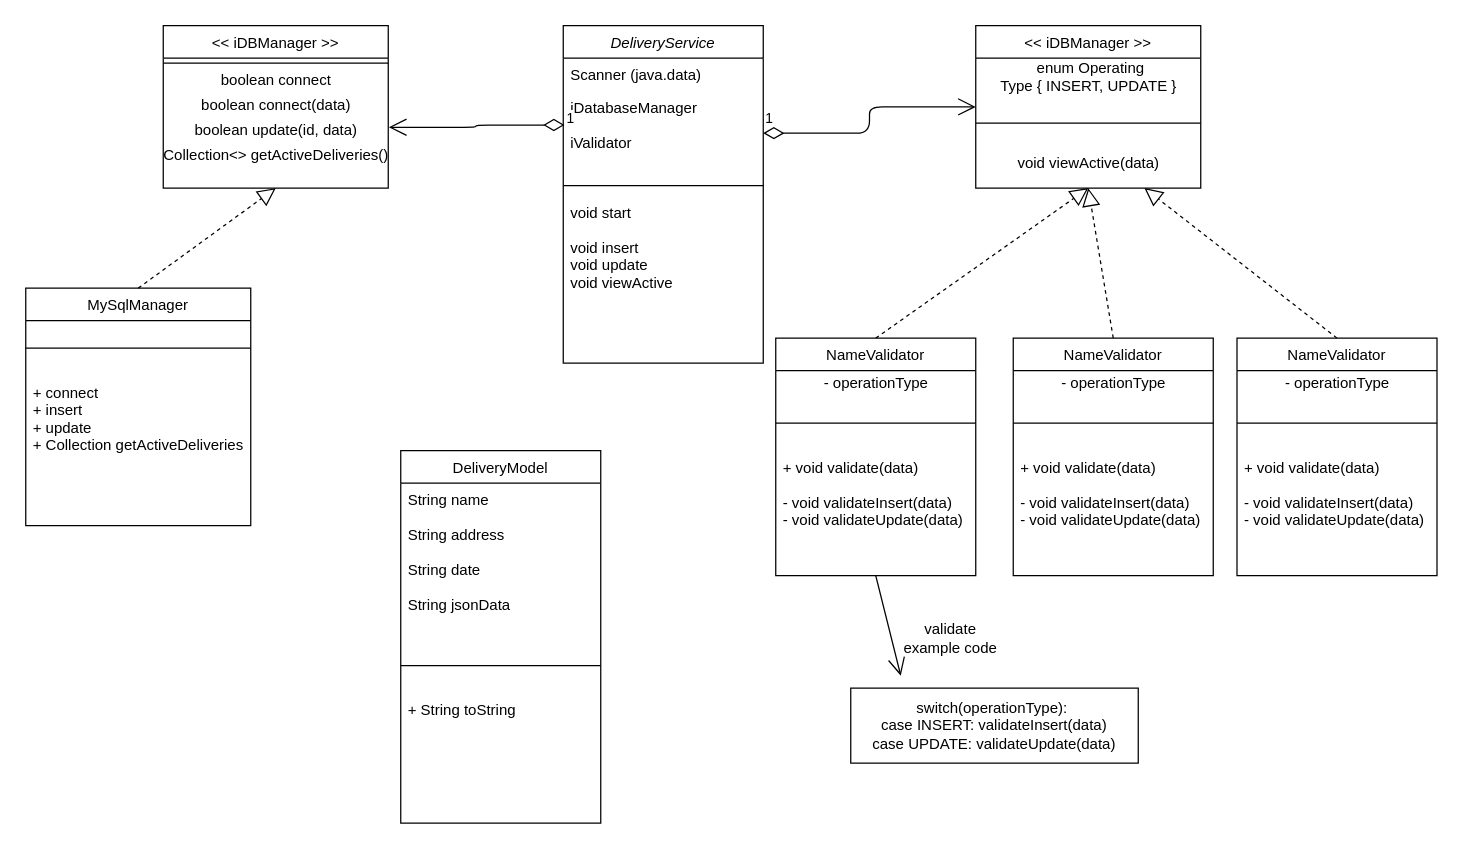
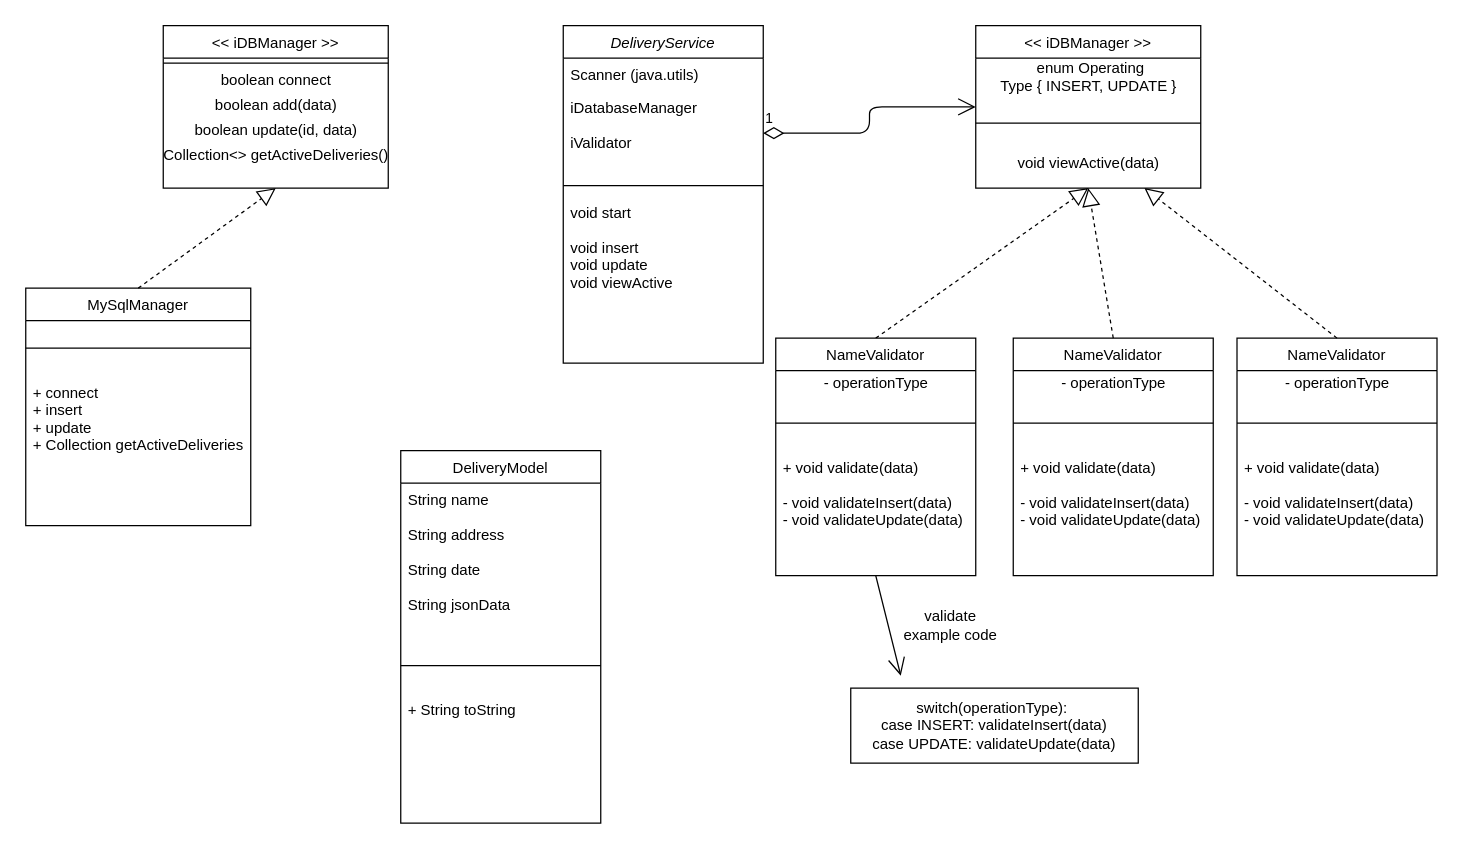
node "Scanner (java.data)": label "Scanner (java.data)" -> "Scanner (java.utils)"
node "boolean connect(data)": label "boolean connect(data)" -> "boolean add(data)"
edge "boolean update(id, data)" -- "iDatabaseManager iValidator": removed, label "1"
node "validate example code": moved (951, 638) -> (951, 626)
